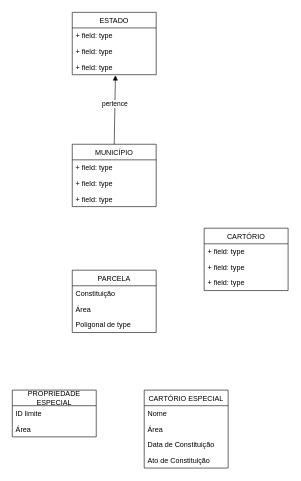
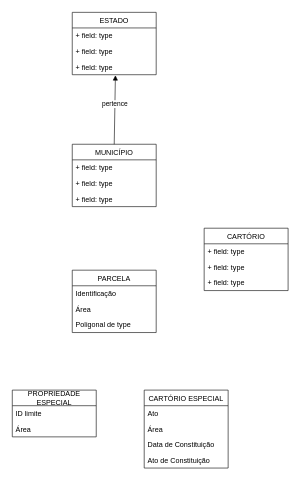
node "Constituição": label "Constituição" -> "Identificação"
node "Nome": label "Nome" -> "Ato"
